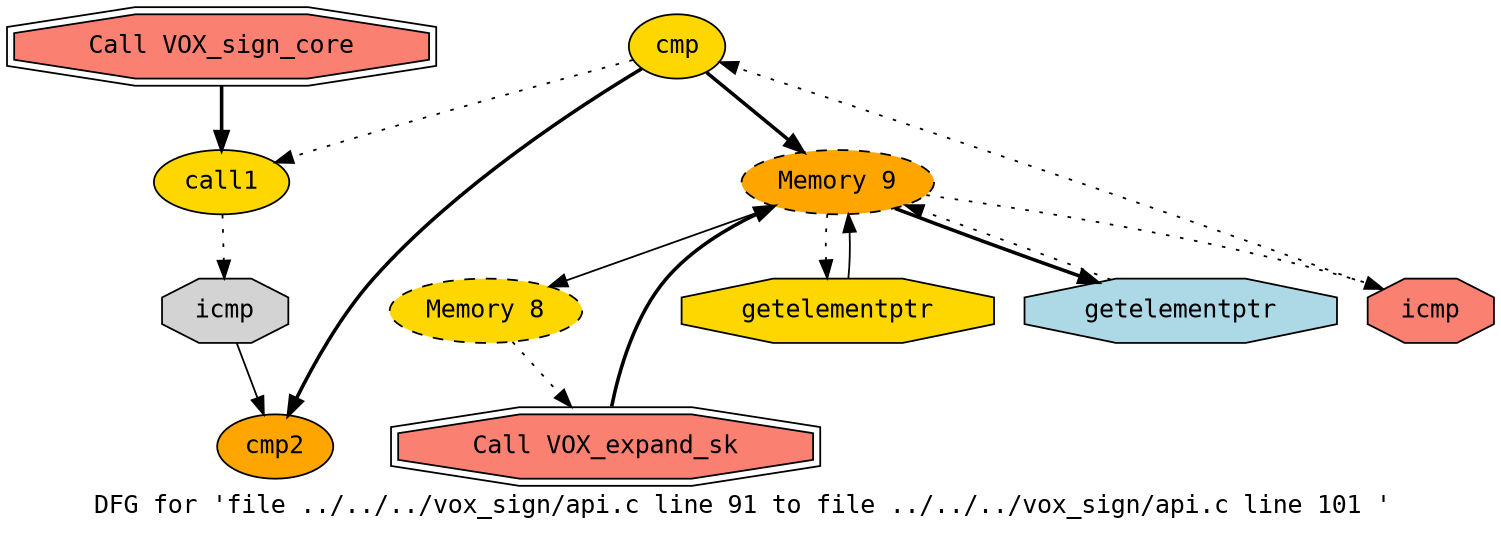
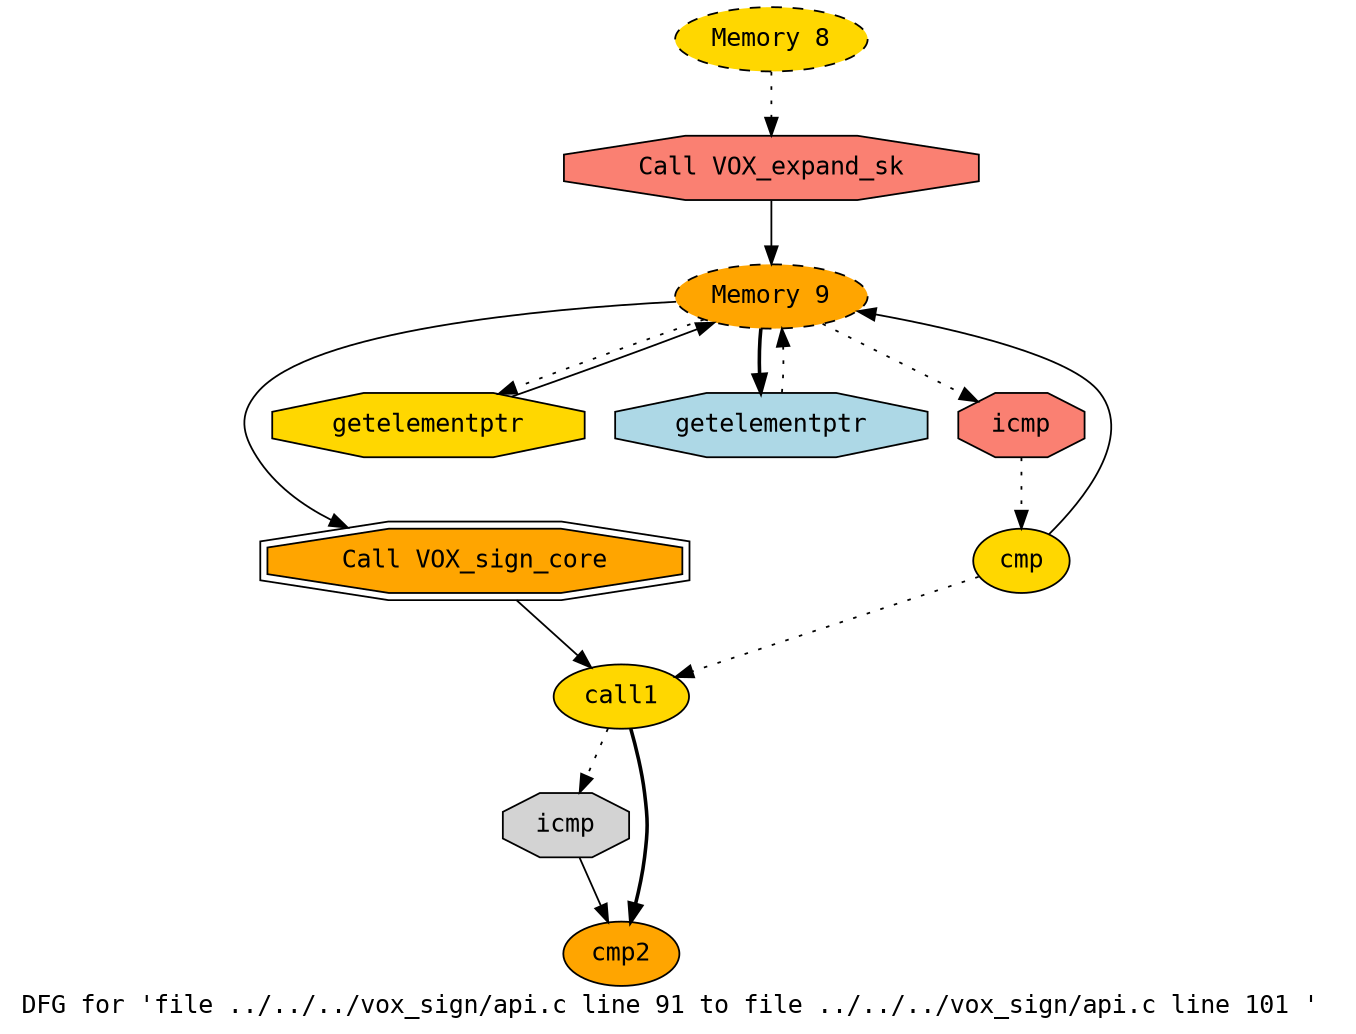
node "Call VOX_sign_core": fillcolor salmon -> orange
edge "cmp" -> "Memory 9": style bold -> solid
edge "Call VOX_sign_core" -> "call1": style bold -> solid
edge "cmp" -> "cmp2": now "call1" -> "cmp2"
edge "Memory 9" -> "Memory 8": now "Memory 9" -> "Call VOX_sign_core"
edge "Call VOX_expand_sk" -> "Memory 9": style bold -> solid
node "Call VOX_expand_sk": shape doubleoctagon -> octagon
